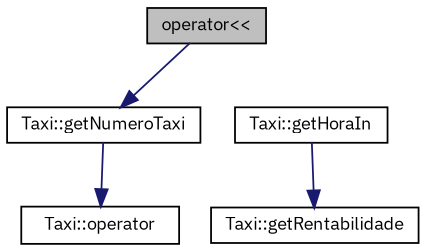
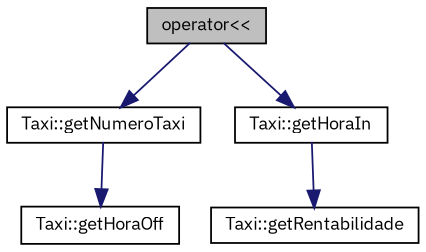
edge "operator<<" -> "Taxi::getHoraIn": added
node "Taxi::operator": label "Taxi::operator" -> "Taxi::getHoraOff"
